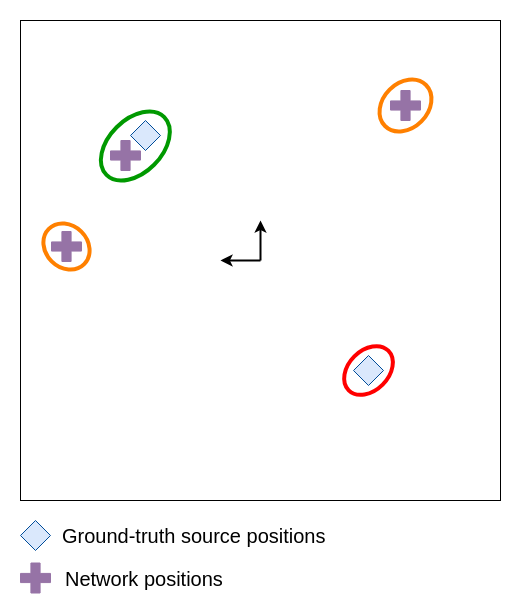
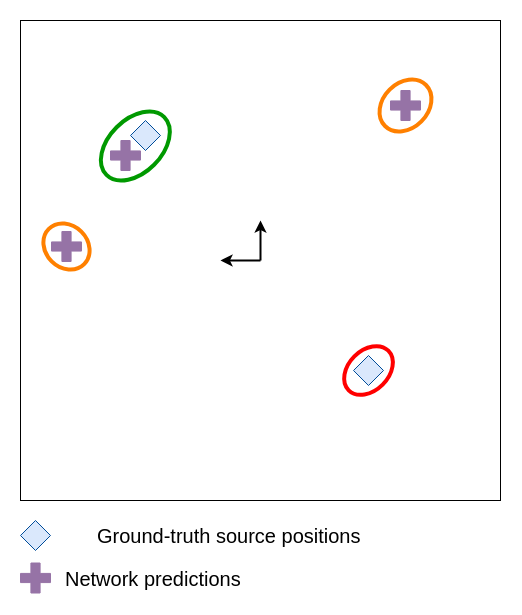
node "Ground-truth source positions": moved (206, 536) -> (241, 536)
node "Network positions": label "Network positions" -> "Network predictions"
